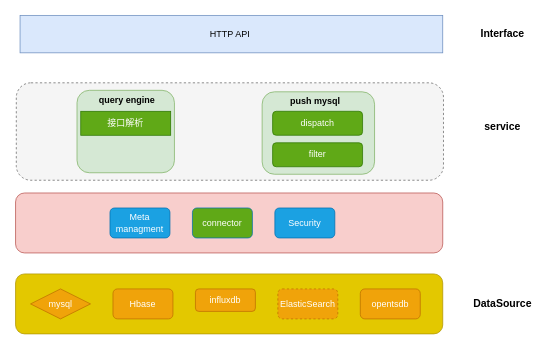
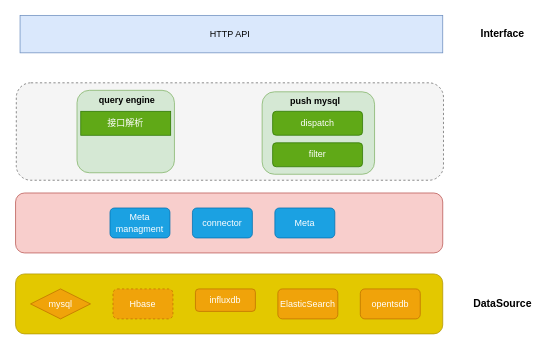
node "service": removed
node "connector": fillcolor #60a917 -> #1ba1e2
node "Security": label "Security" -> "Meta"
node "Hbase": style solid -> dashed
node "ElasticSearch": style dashed -> solid
